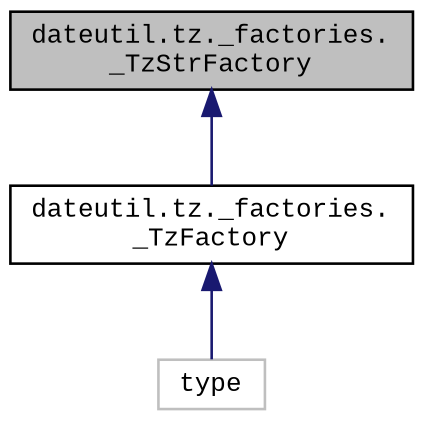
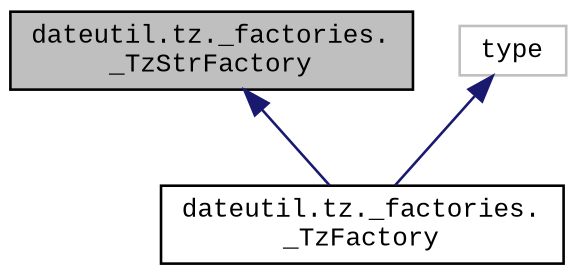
edge "type" -> "dateutil.tz._factories. _TzFactory": reversed
